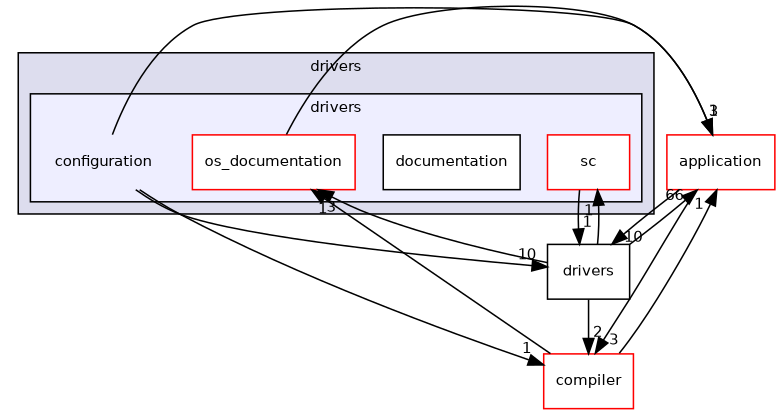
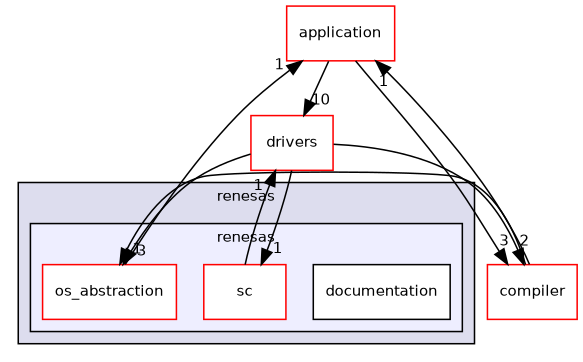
cluster "drivers": label "drivers" -> "renesas"
node "configuration": removed
node "os_documentation": label "os_documentation" -> "os_abstraction"
edge "drivers" -> "application": removed
node "drivers": color black -> red
